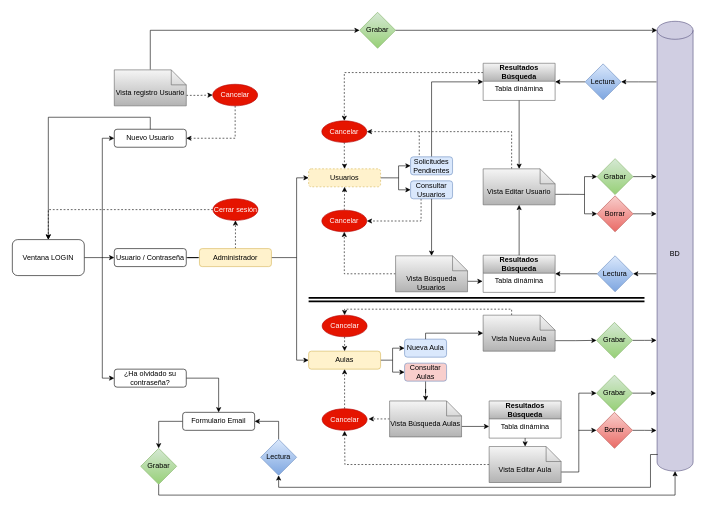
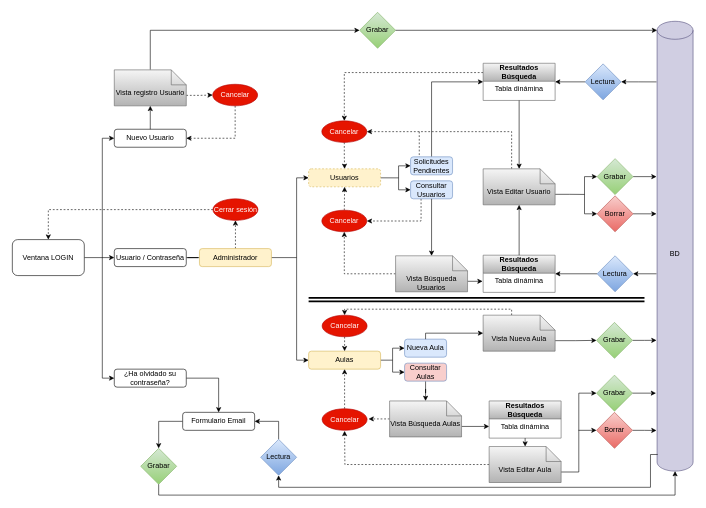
edge "Nuevo Usuario" -> "Ventana LOGIN": now "Nuevo Usuario" -> "Vista registro Usuario"
